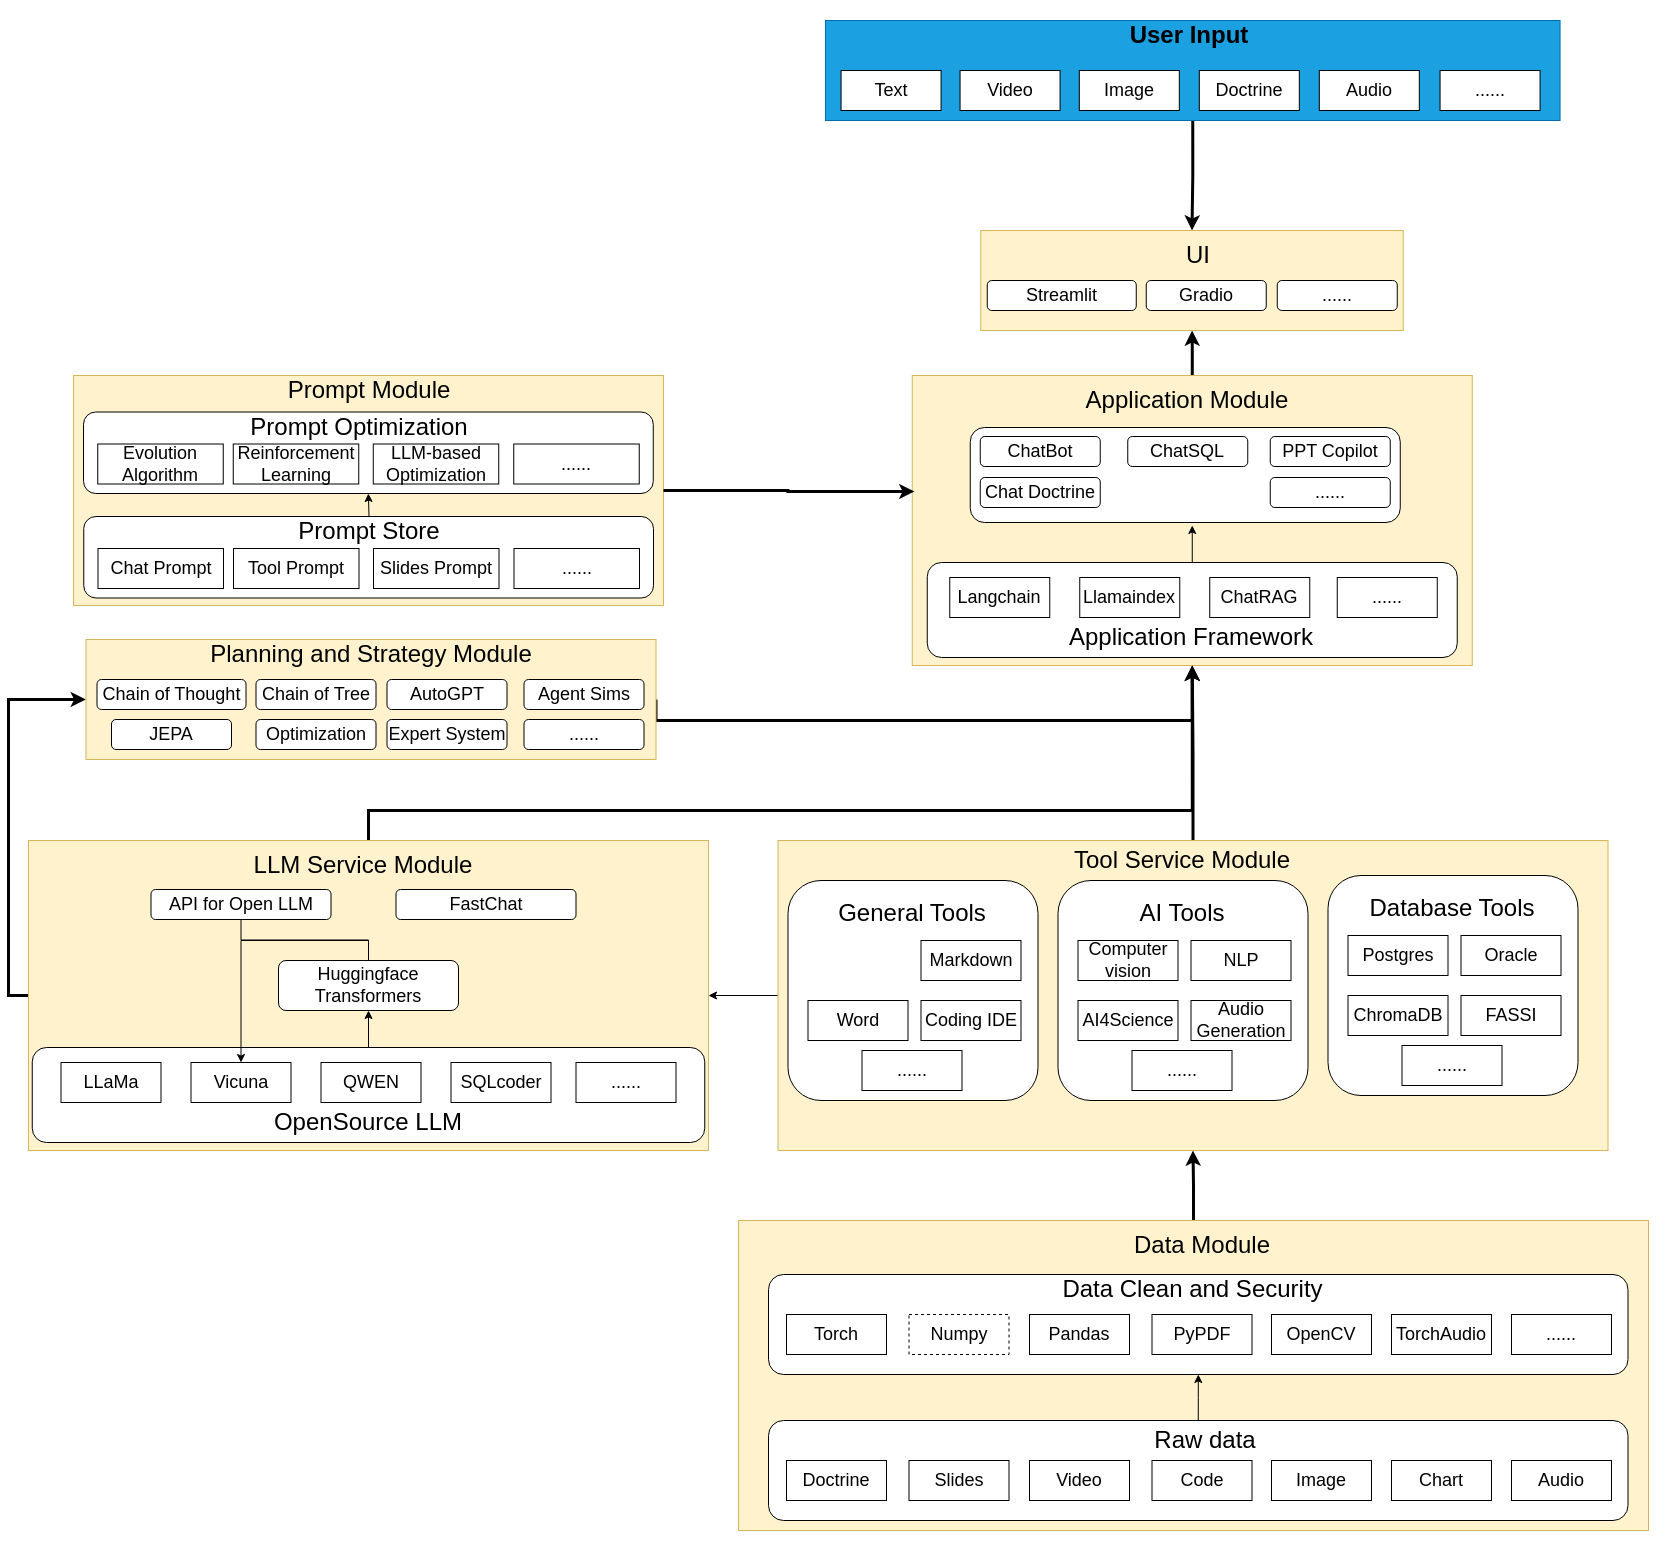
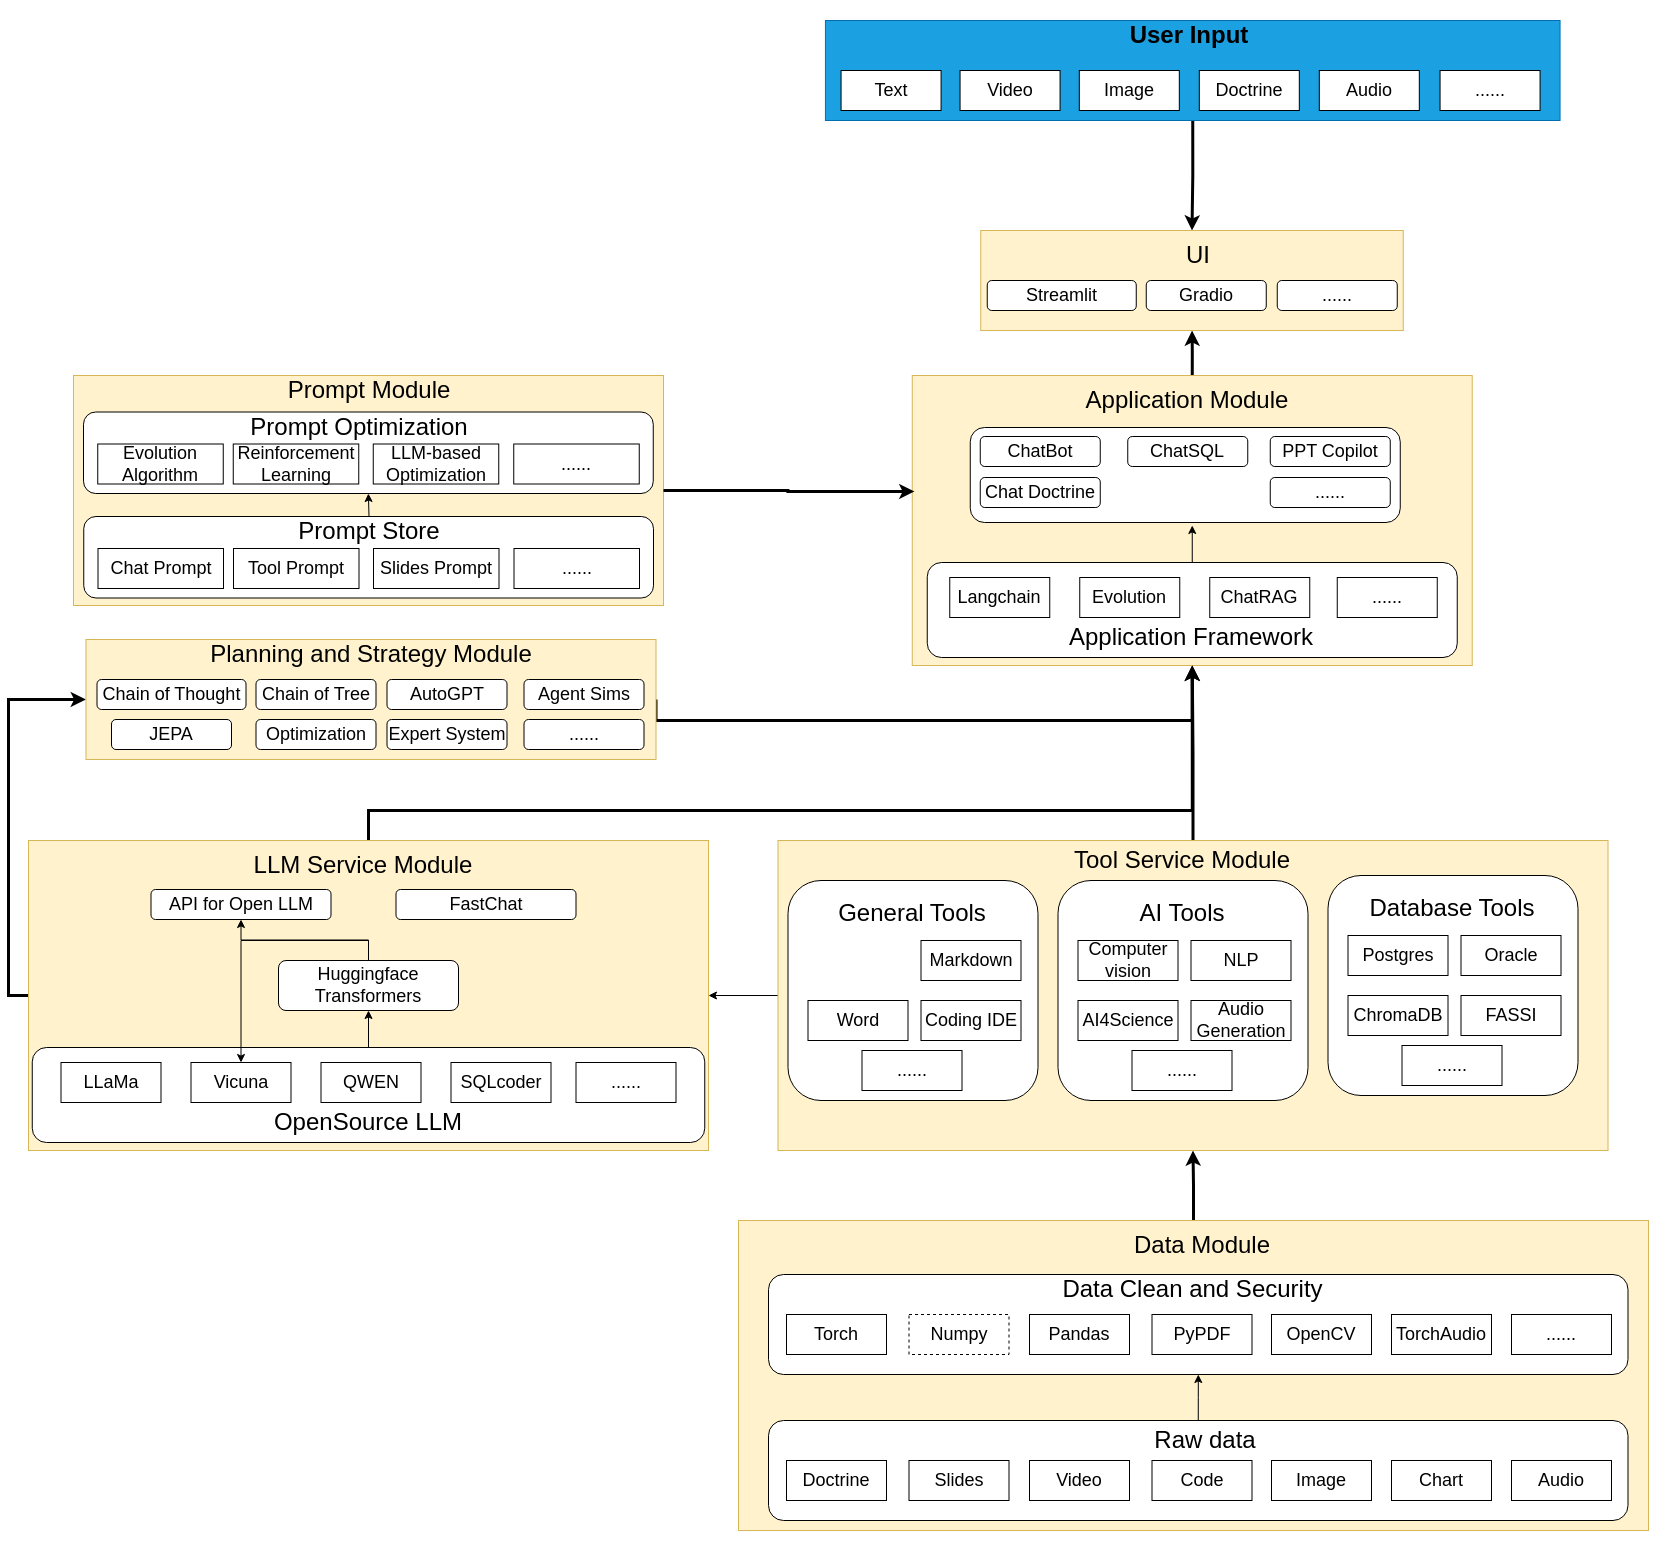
node "Llamaindex": label "Llamaindex" -> "Evolution"
edge "API for Open LLM" -- "Huggingface Transformers": arrowhead none -> classic
